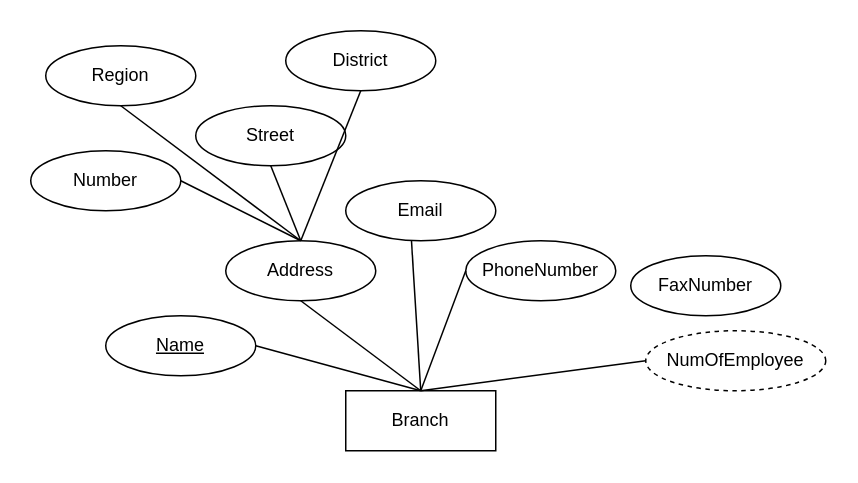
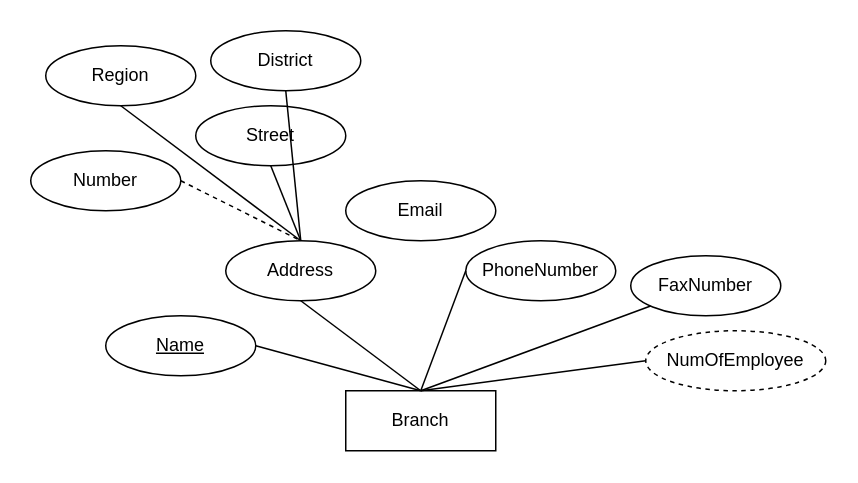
node "District": moved (361, 61) -> (286, 61)
edge "Number" -- "Address": style solid -> dashed
edge "Email" -- "Branch": now "FaxNumber" -- "Branch"
